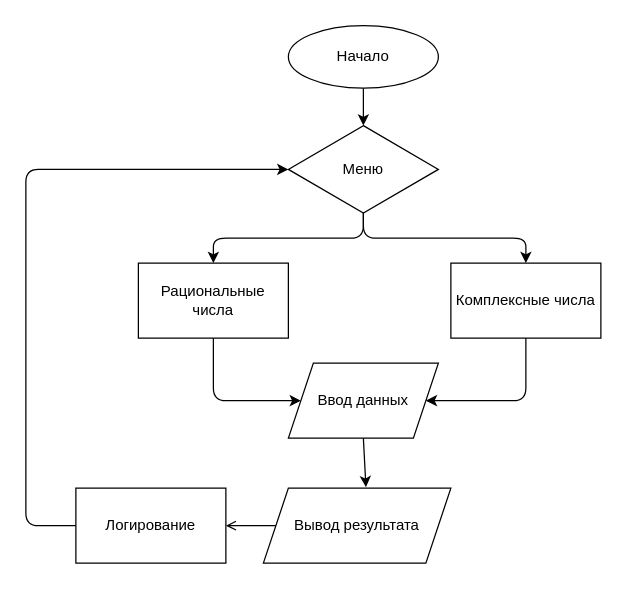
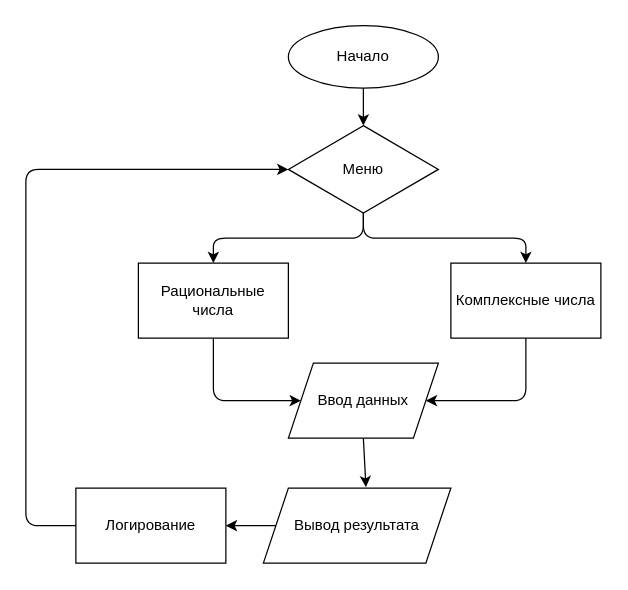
edge "Вывод результата" -> "Логирование": arrowhead open -> classic
